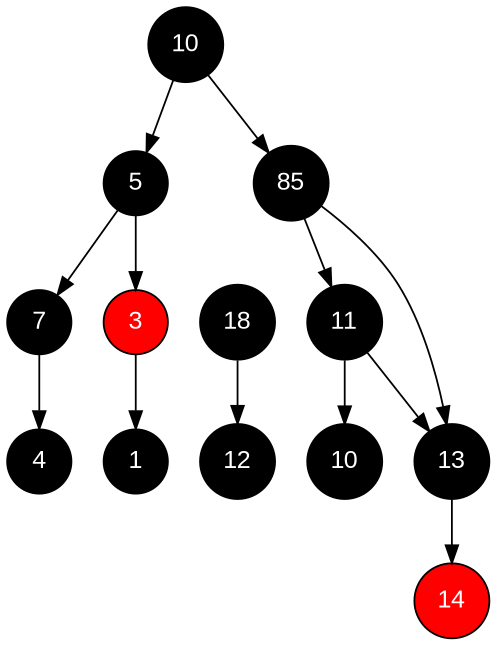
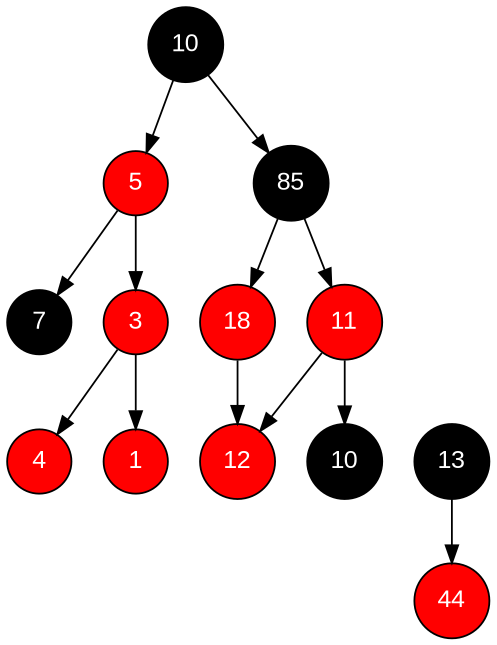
node "5": fillcolor black -> red
edge "85" -> "13": now "85" -> "18"
node "18": fillcolor black -> red
node "11": fillcolor black -> red
edge "7" -> "4": now "3" -> "4"
edge "11" -> "13": now "11" -> "12"
node "4": fillcolor black -> red
node "1": fillcolor black -> red
node "12": fillcolor black -> red
node "14": label "14" -> "44"
